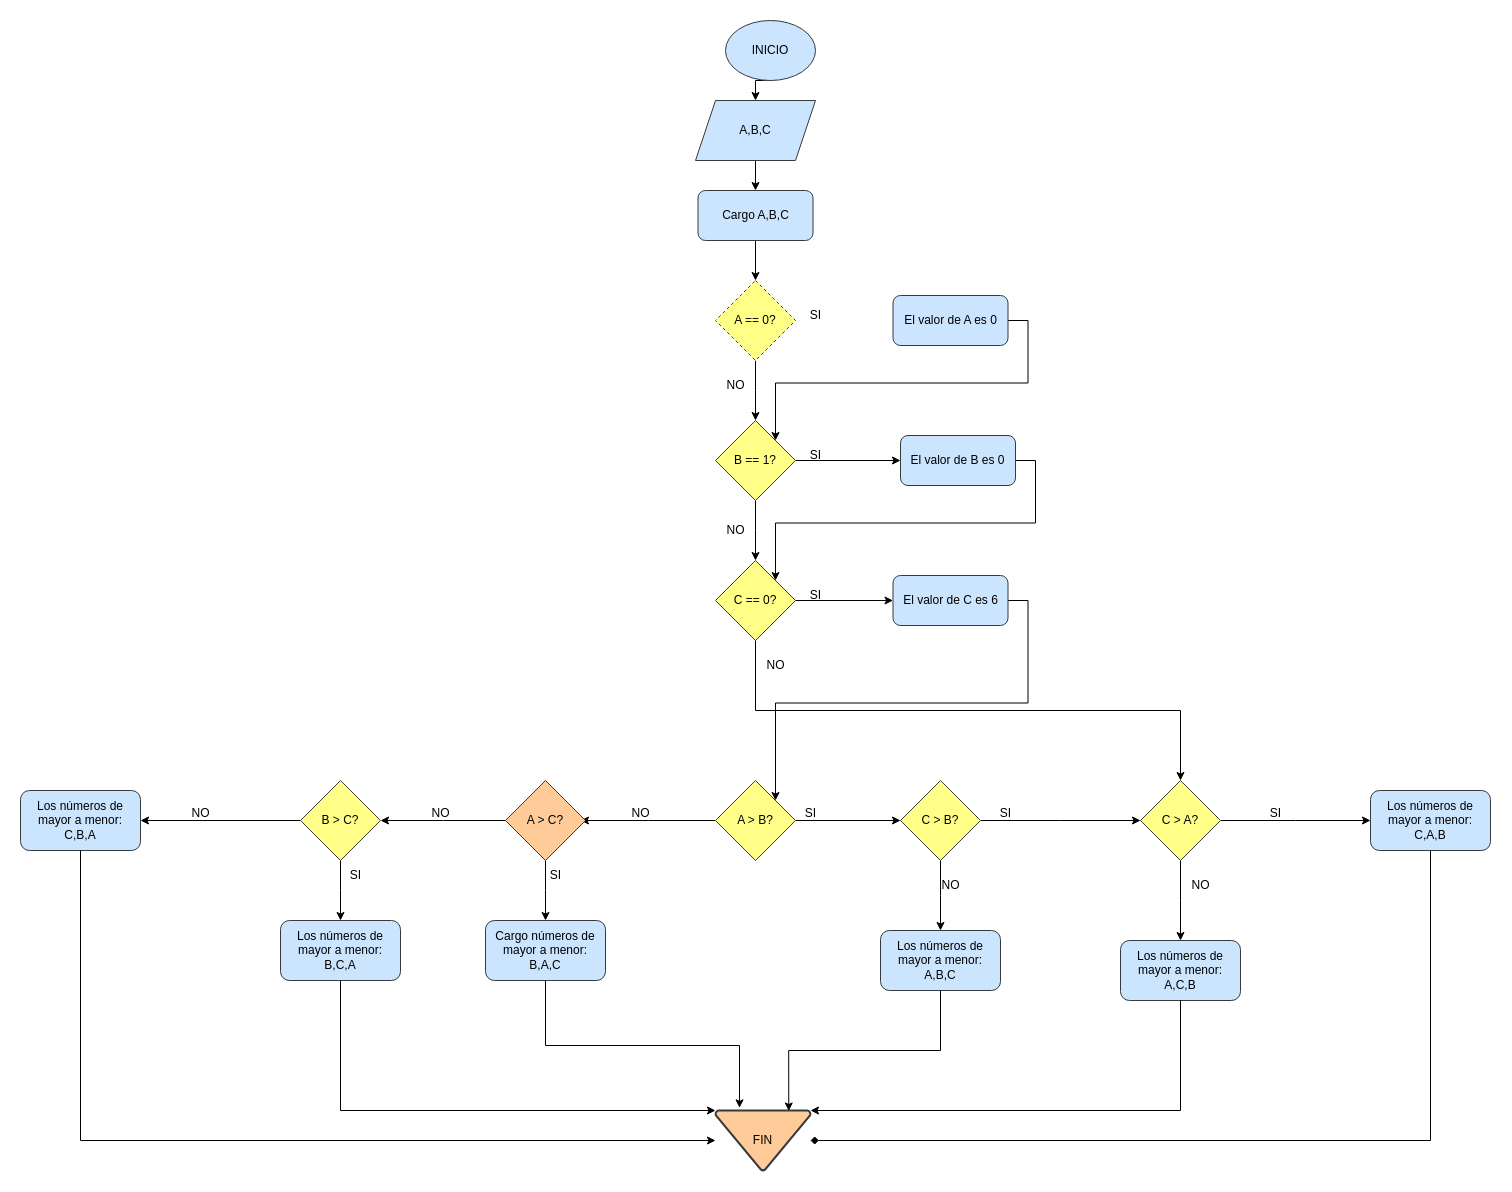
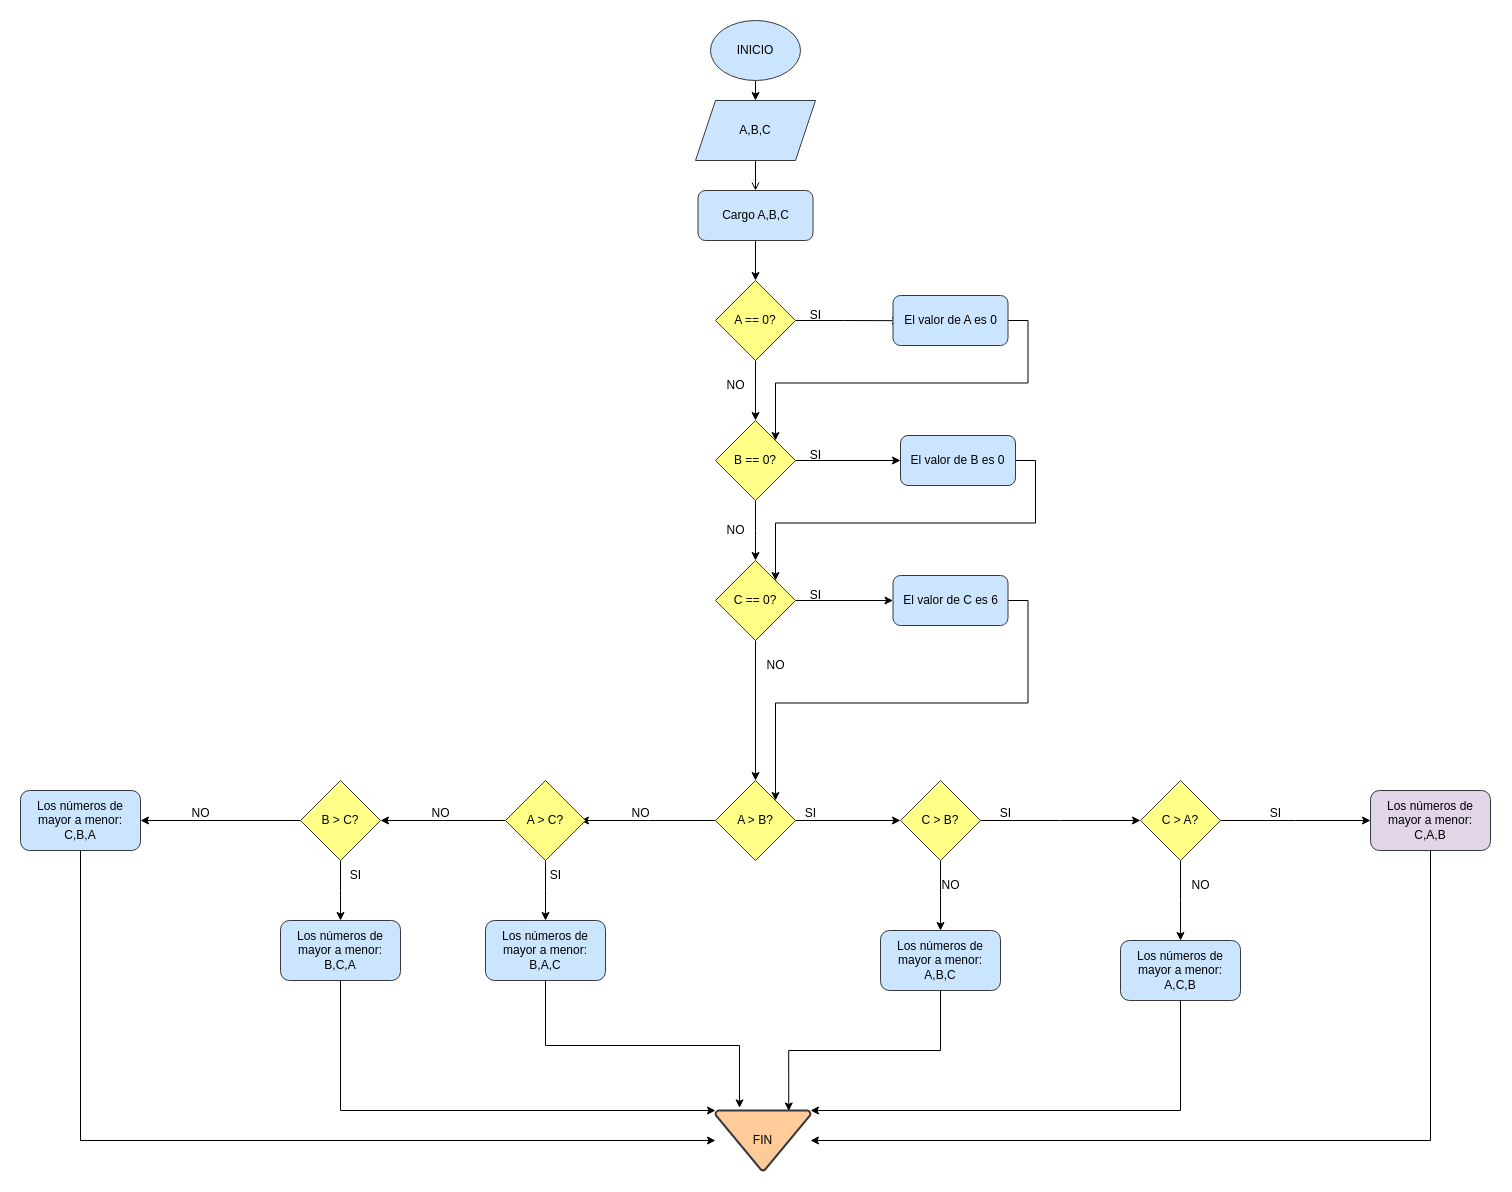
node "INICIO": moved (771, 51) -> (756, 51)
edge "A,B,C" -> "Cargo A,B,C": arrowhead classic -> open
node "A == 0?": style dashed -> solid
edge "A == 0?" -> "El valor de A es 0": added
node "B == 1?": label "B == 1?" -> "B == 0?"
edge "C == 0?" -> "C > A?": now "C == 0?" -> "A > B?"
node "A > C?": fillcolor #ffcc99 -> #ffff88
node "Los números de mayor a menor: C,A,B": fillcolor #cce5ff -> #e1d5e7
node "Cargo números de mayor a menor: B,A,C": label "Cargo números de mayor a menor: B,A,C" -> "Los números de mayor a menor: B,A,C"
edge "Los números de mayor a menor: C,A,B" -> "FIN": arrowhead diamond -> classic
